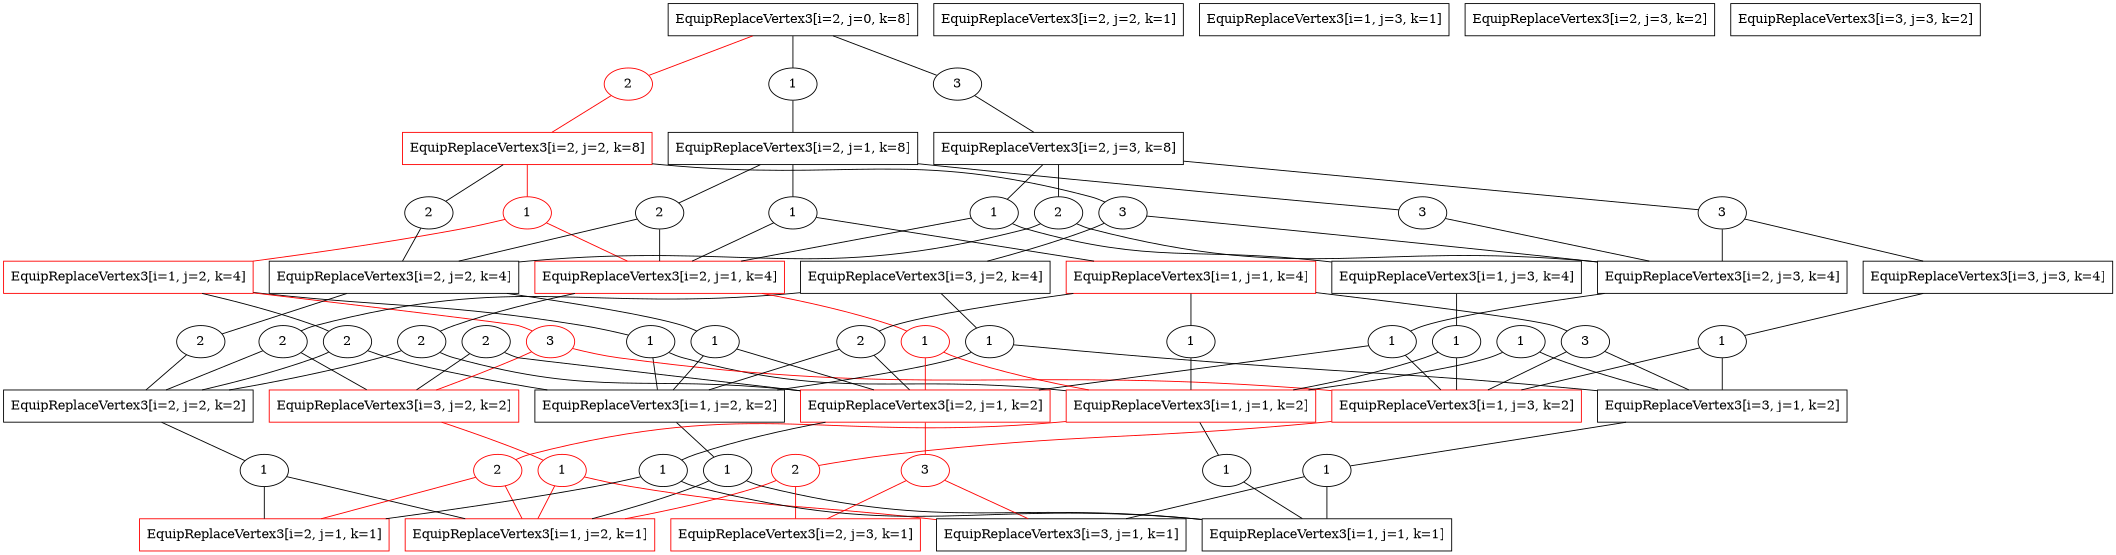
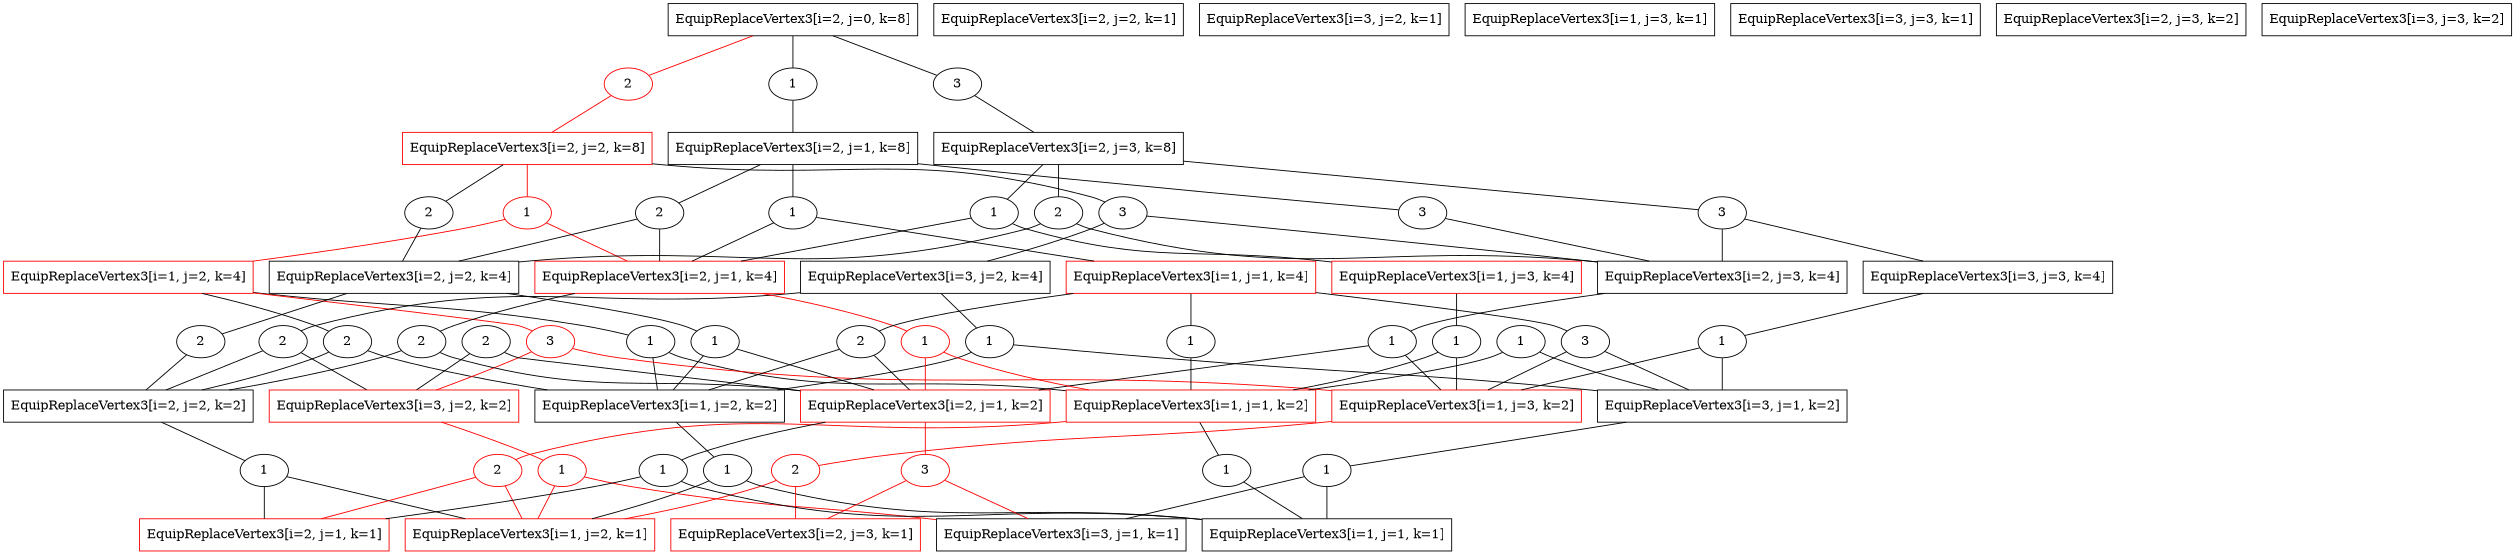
node "EquipReplaceVertex3[i=3, j=2, k=1]": added
node "EquipReplaceVertex3[i=3, j=3, k=1]": added
node "EquipReplaceVertex3[i=1, j=3, k=4]": color black -> red
